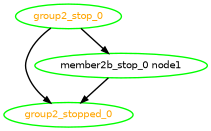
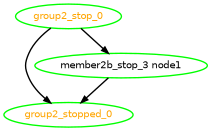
node "member2b_stop_0 node1": label "member2b_stop_0 node1" -> "member2b_stop_3 node1"
